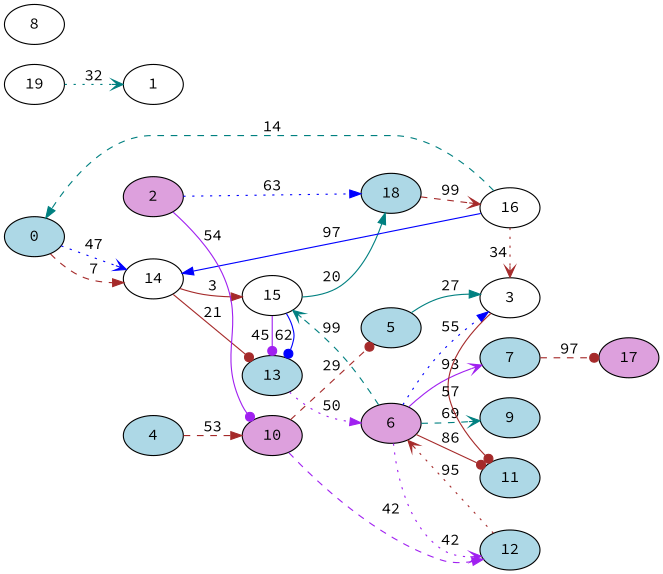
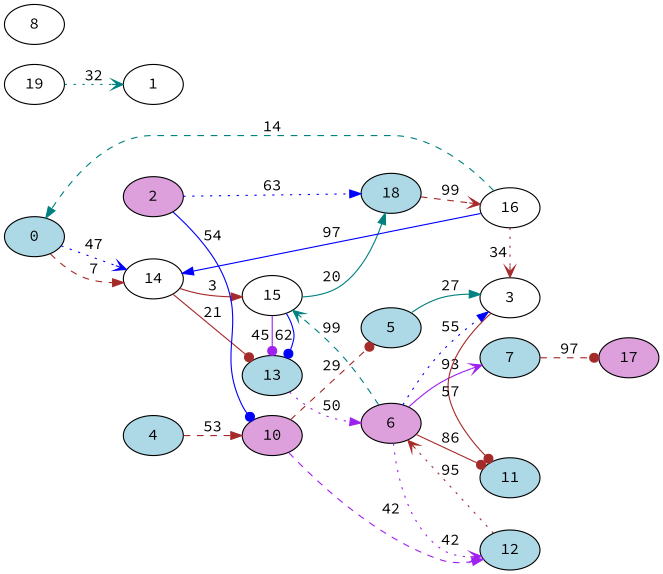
edge "2" -> "10": color purple -> blue
node "9": removed
